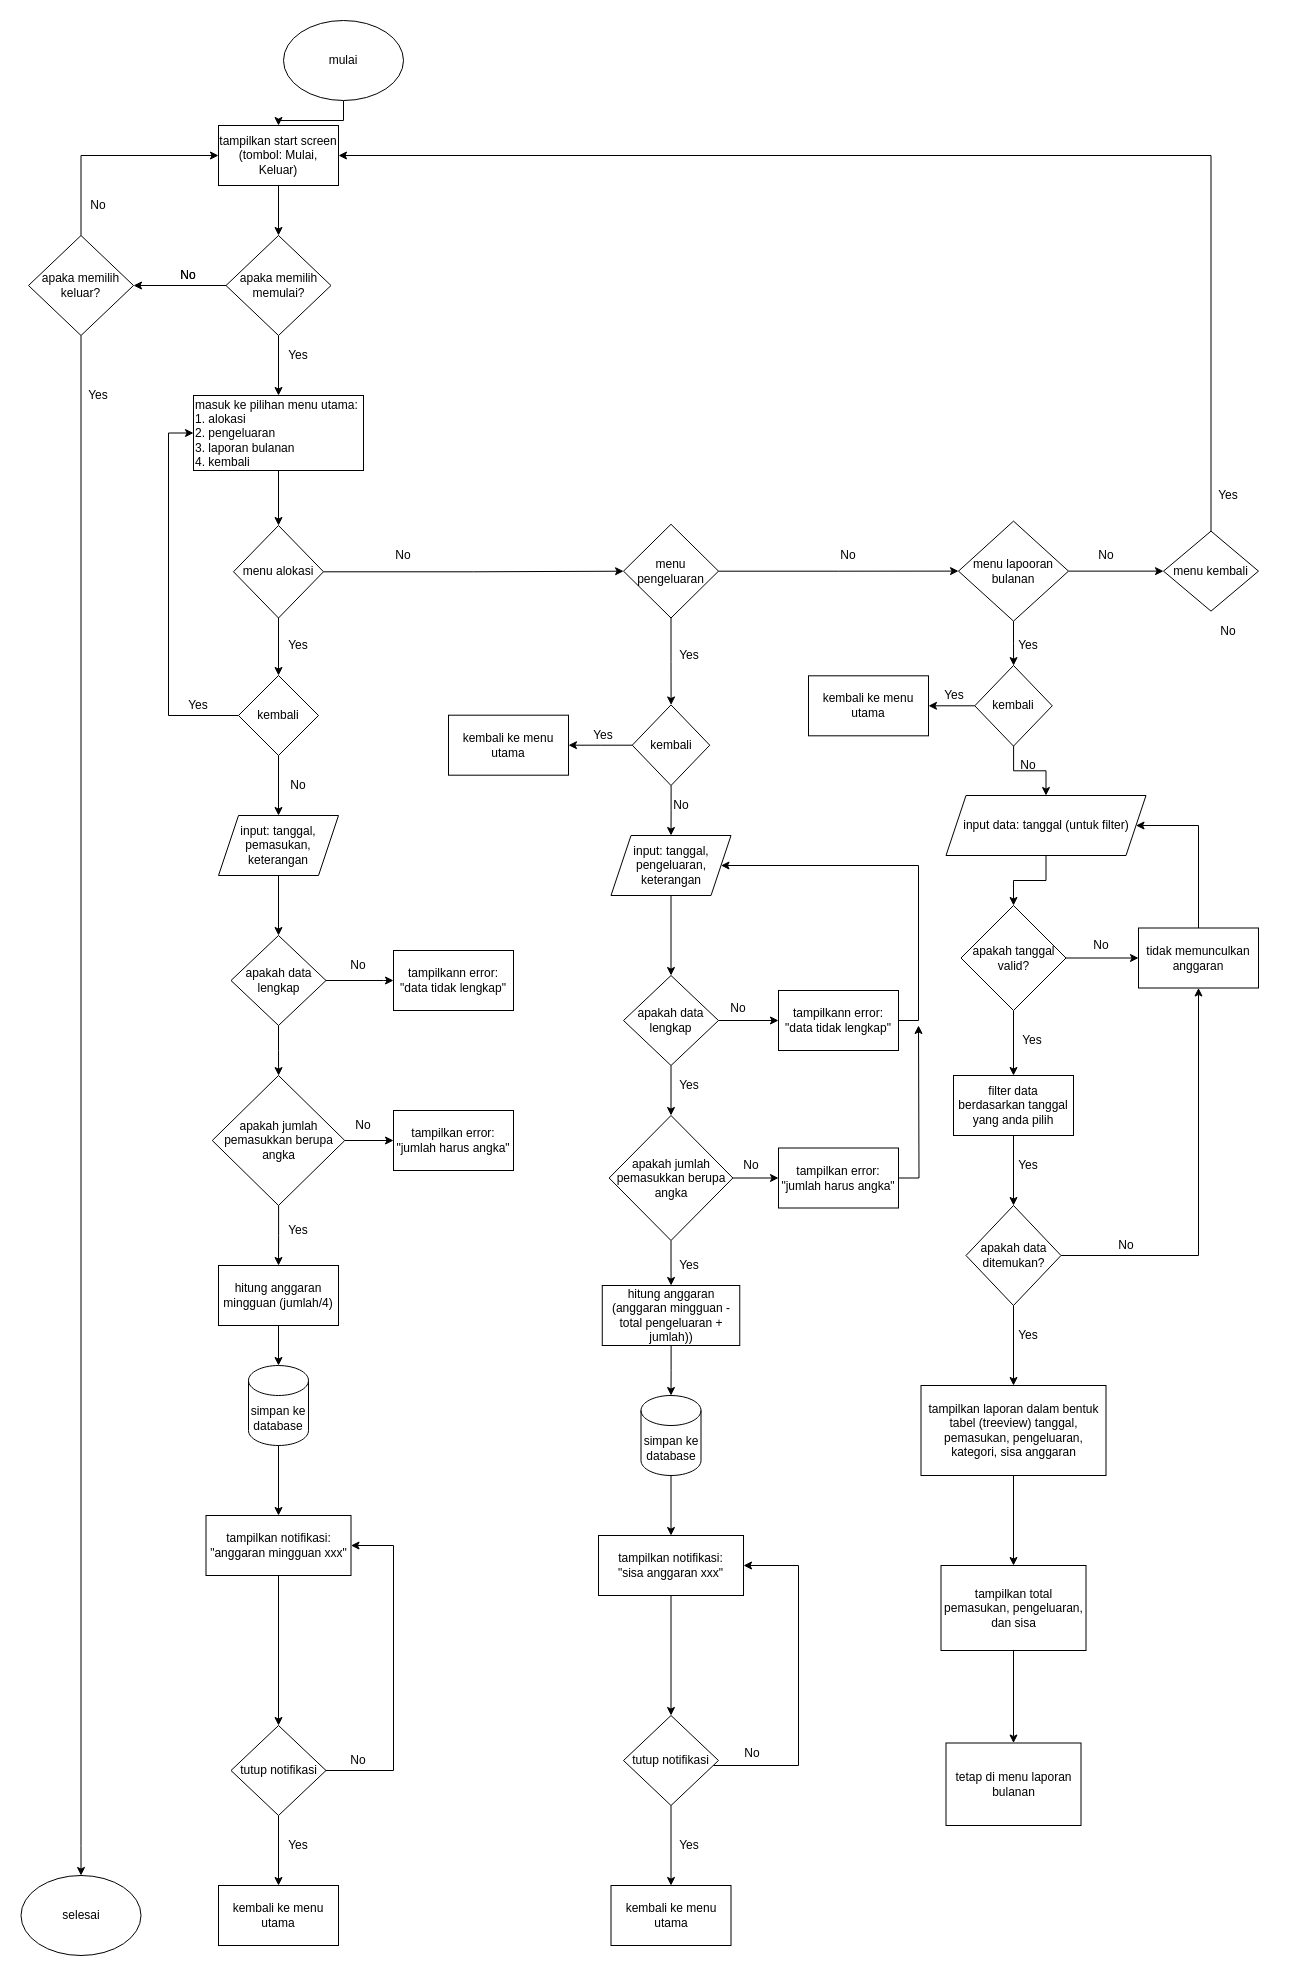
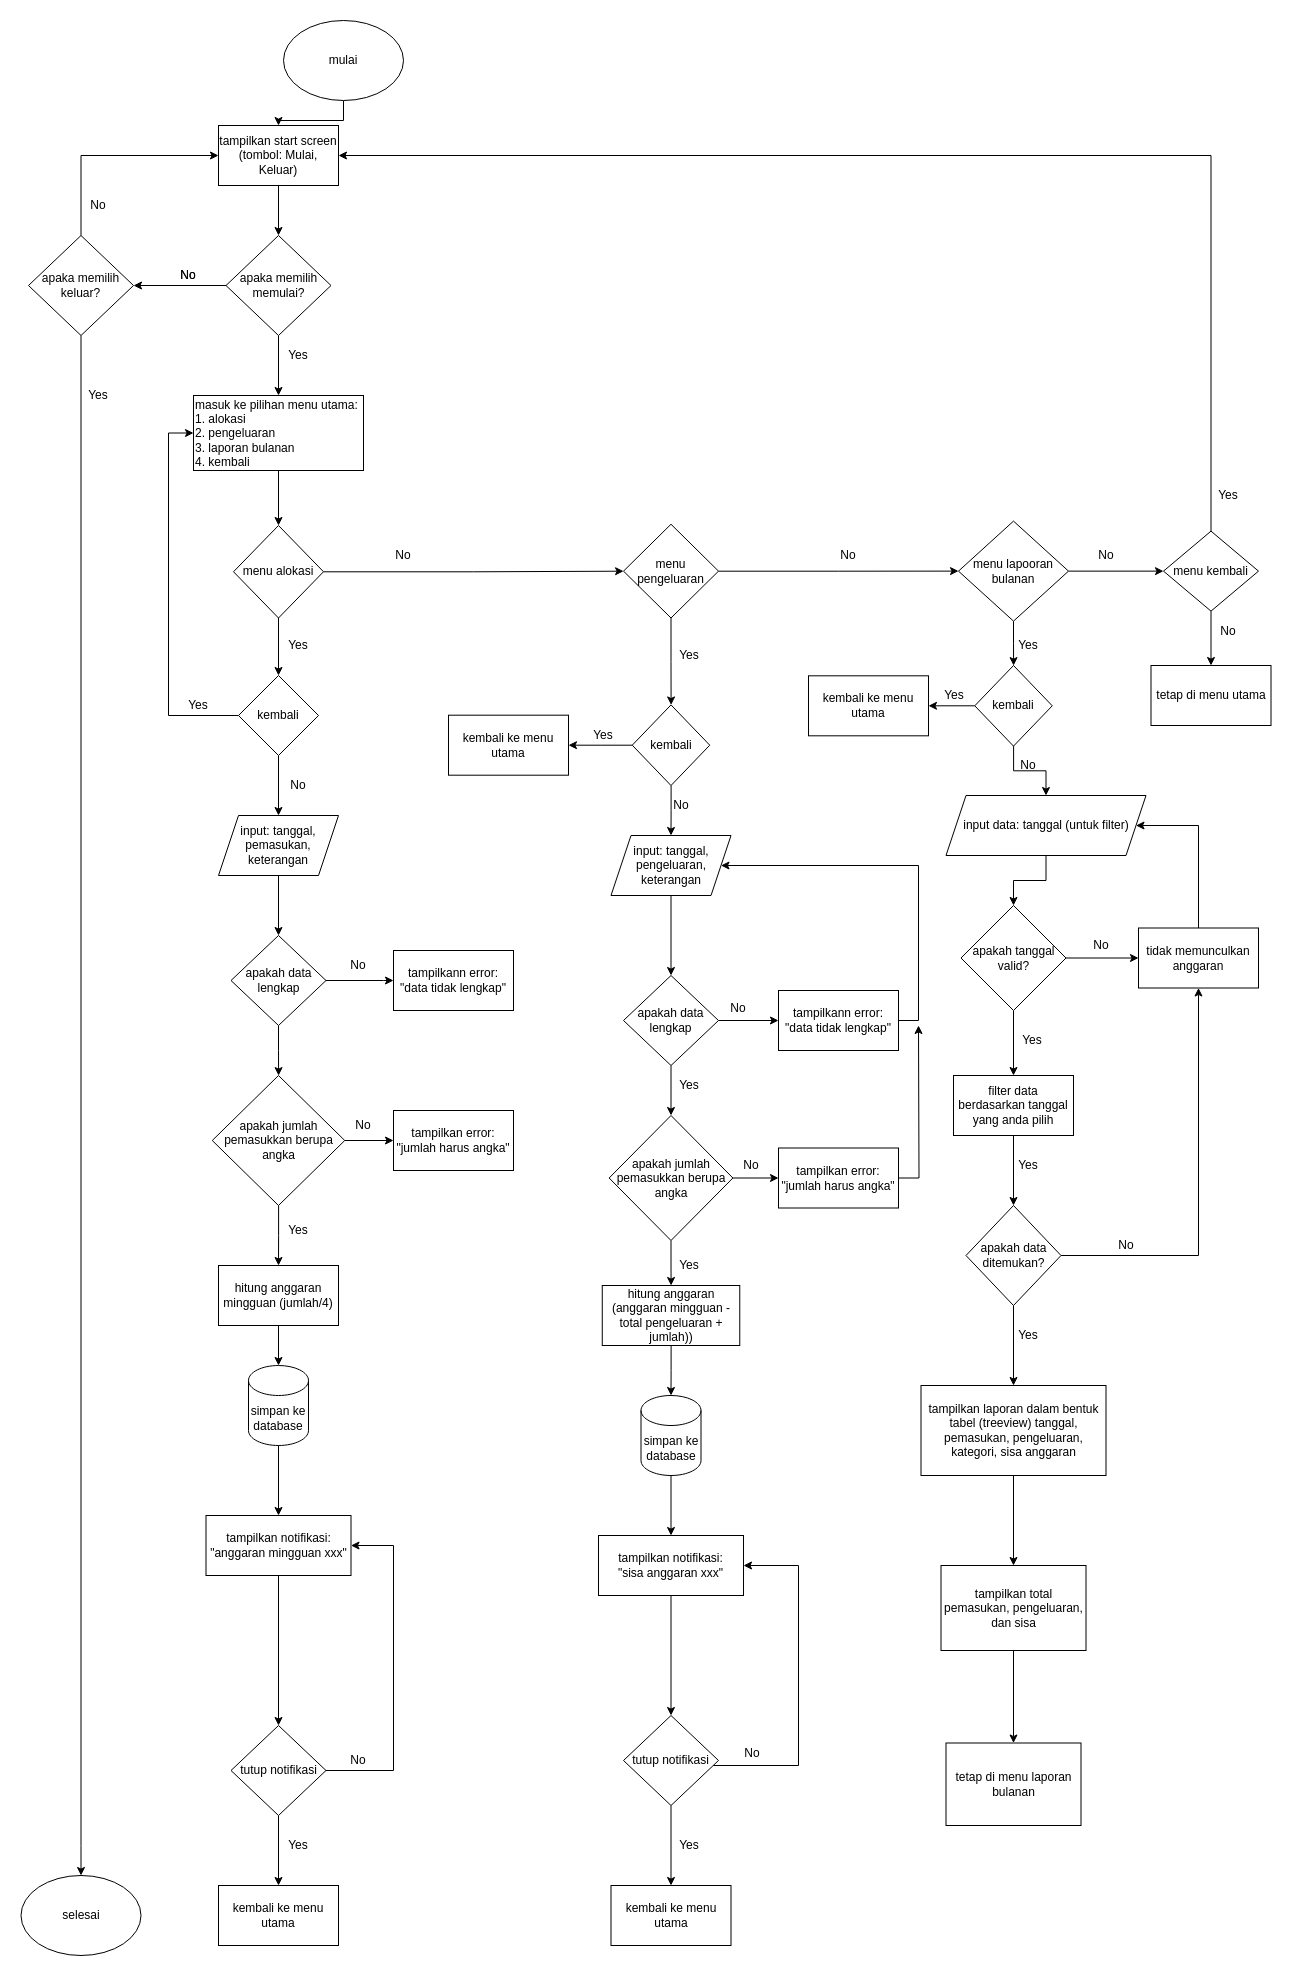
edge "menu kembali" -> "tetap di menu utama": added
node "tetap di menu utama": added
